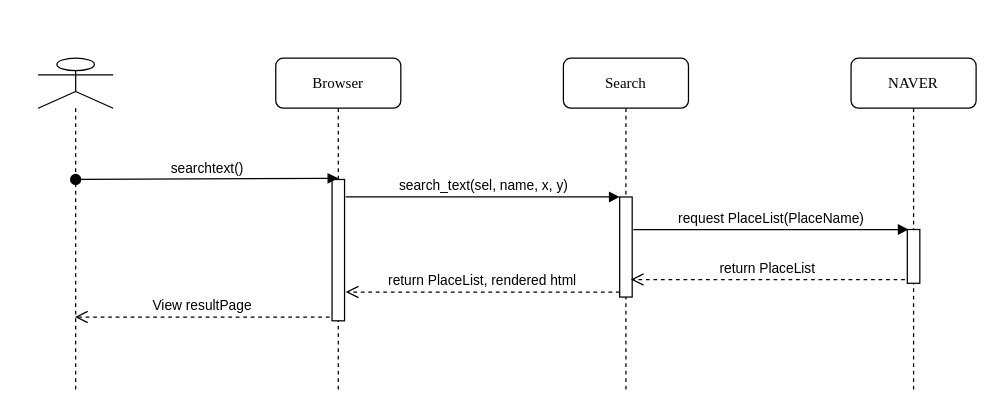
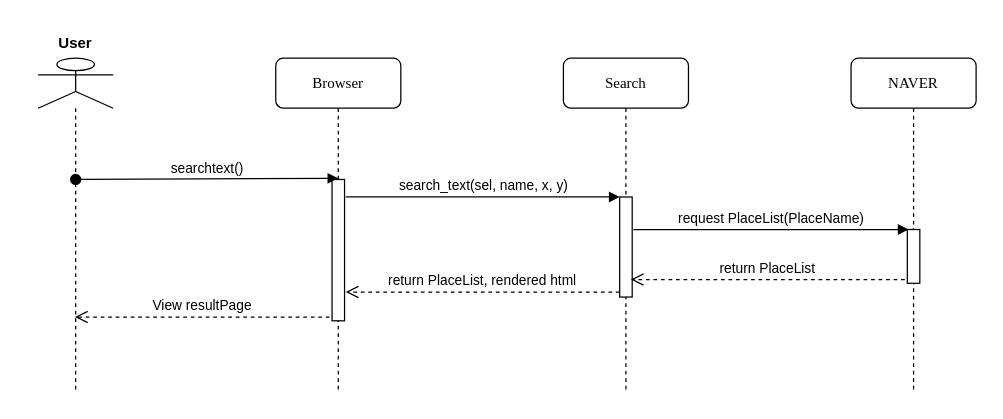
node "User": added
